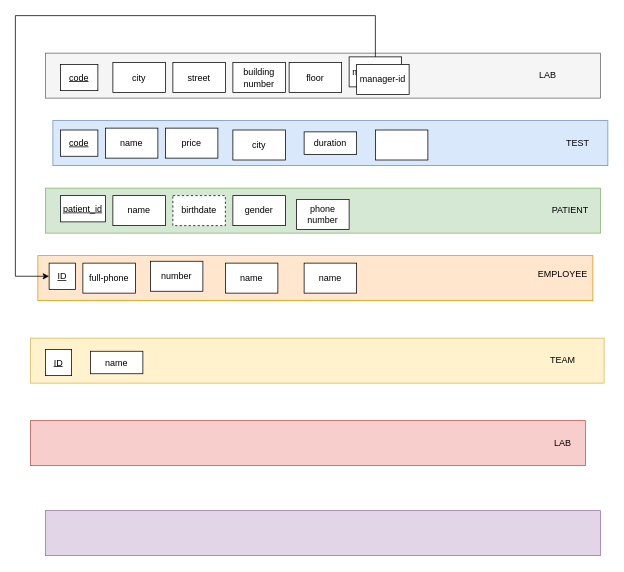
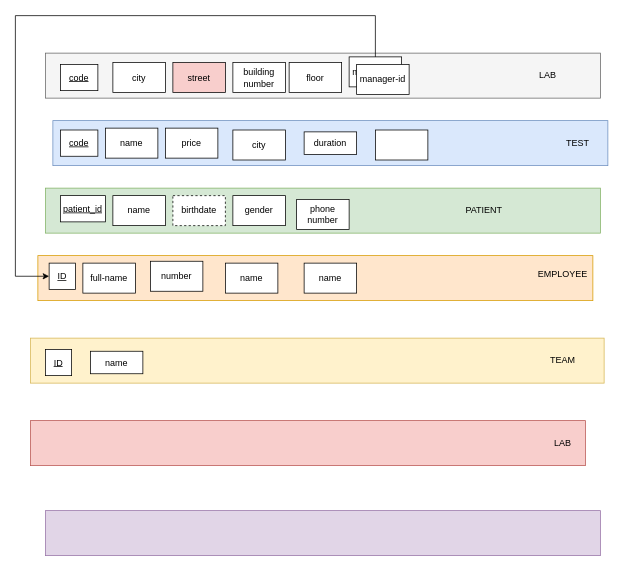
node "street": fillcolor #ffffff -> #f8cecc
node "PATIENT": moved (570, 210) -> (484, 210)
node "full-phone": label "full-phone" -> "full-name"
